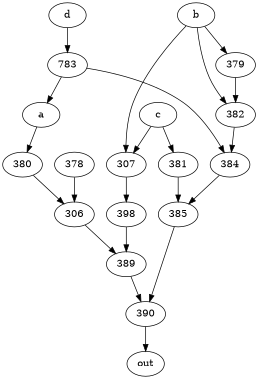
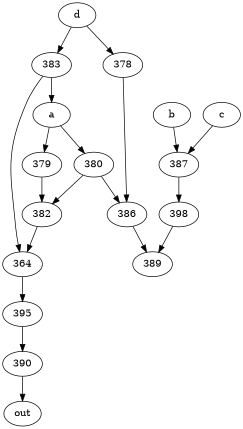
edge "b" -> "379": now "a" -> "379"
edge "d" -> "378": added
node "783": label "783" -> "383"
edge "b" -> "382": now "380" -> "382"
node "307": label "307" -> "387"
node "381": removed
node "384": label "384" -> "364"
node "306": label "306" -> "386"
node "385": label "385" -> "395"
edge "389" -> "390": removed
